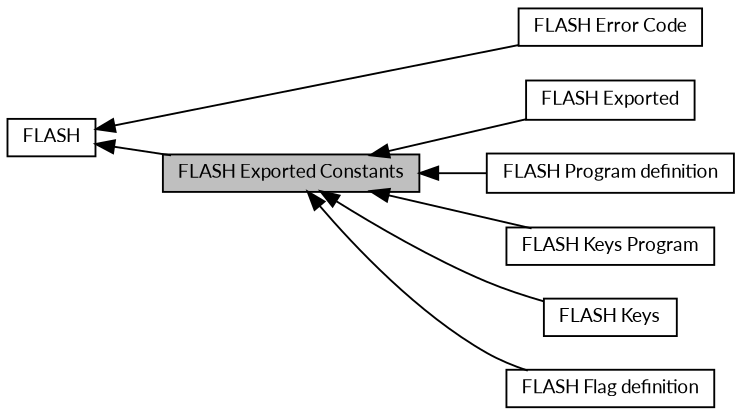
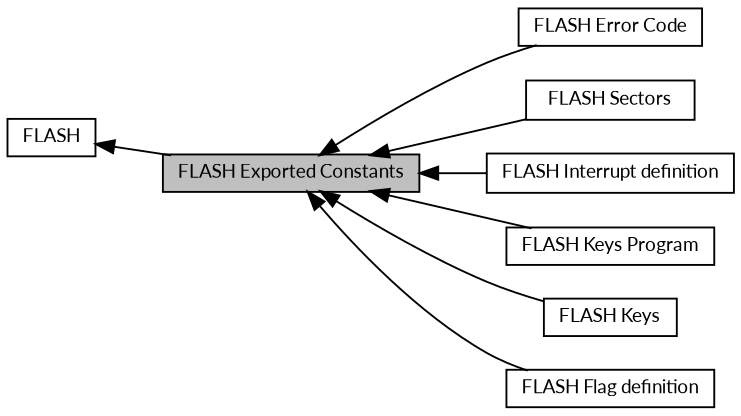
edge "FLASH Error Code" -> "FLASH": now "FLASH Error Code" -> "FLASH Exported Constants"
node "FLASH Exported": label "FLASH Exported" -> "FLASH Sectors"
node "FLASH Program definition": label "FLASH Program definition" -> "FLASH Interrupt definition"
